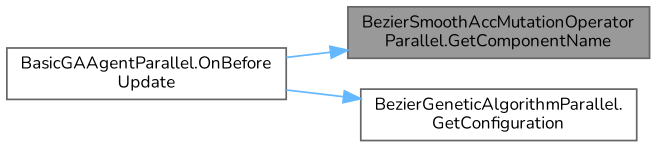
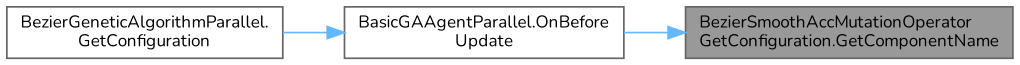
node "BezierSmoothAccMutationOperator Parallel.GetComponentName": label "BezierSmoothAccMutationOperator Parallel.GetComponentName" -> "BezierSmoothAccMutationOperator GetConfiguration.GetComponentName"
edge "BasicGAAgentParallel.OnBefore Update" -> "BezierGeneticAlgorithmParallel. GetConfiguration": reversed
